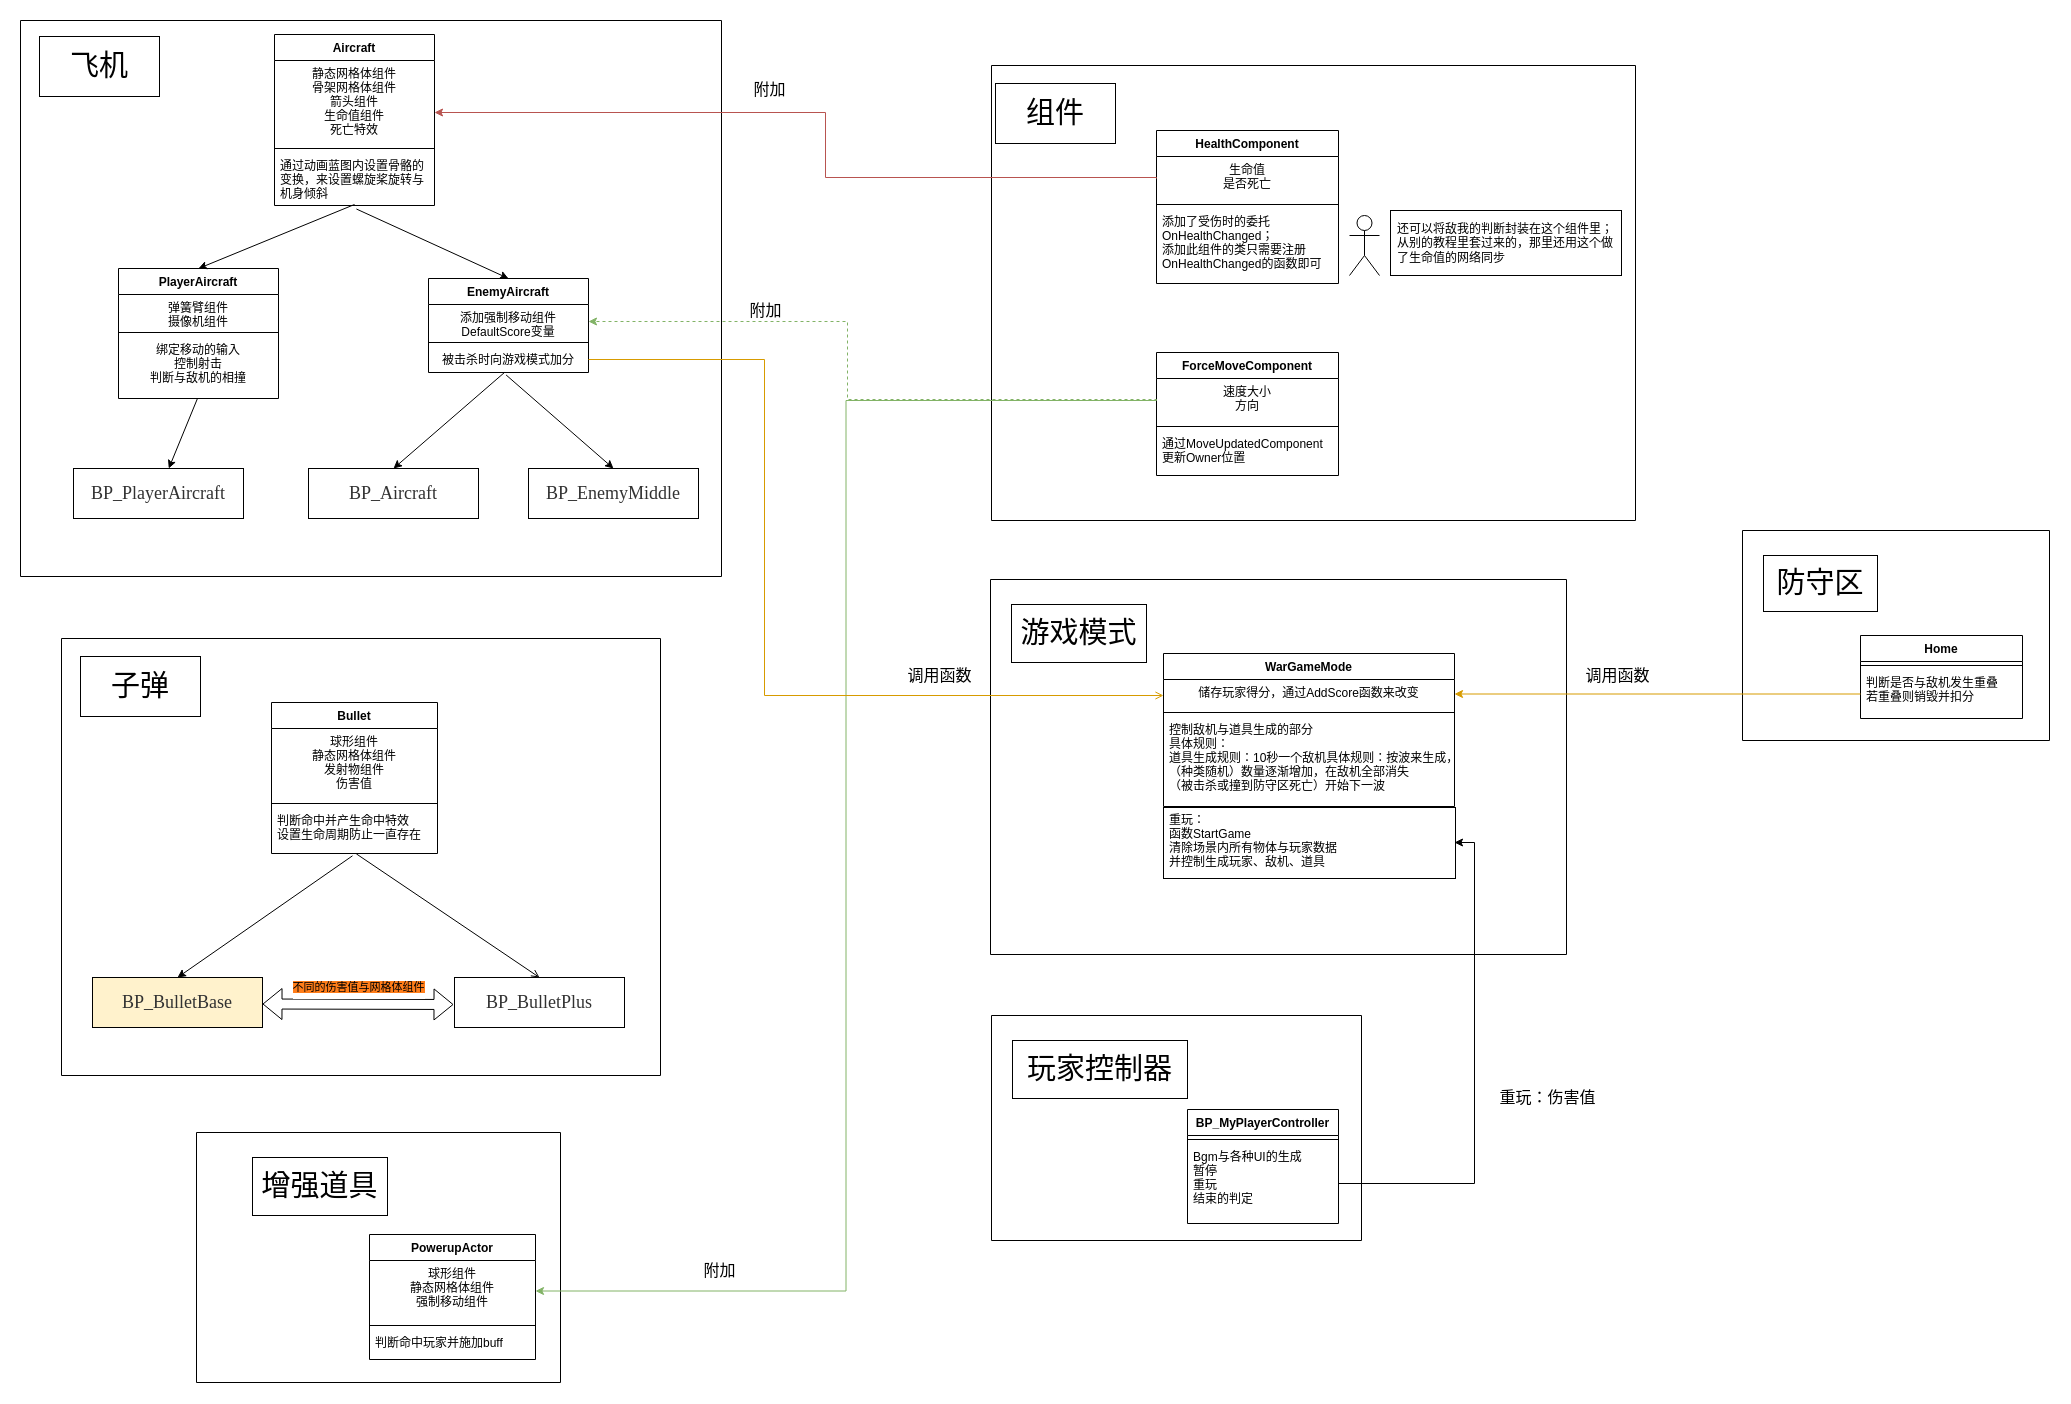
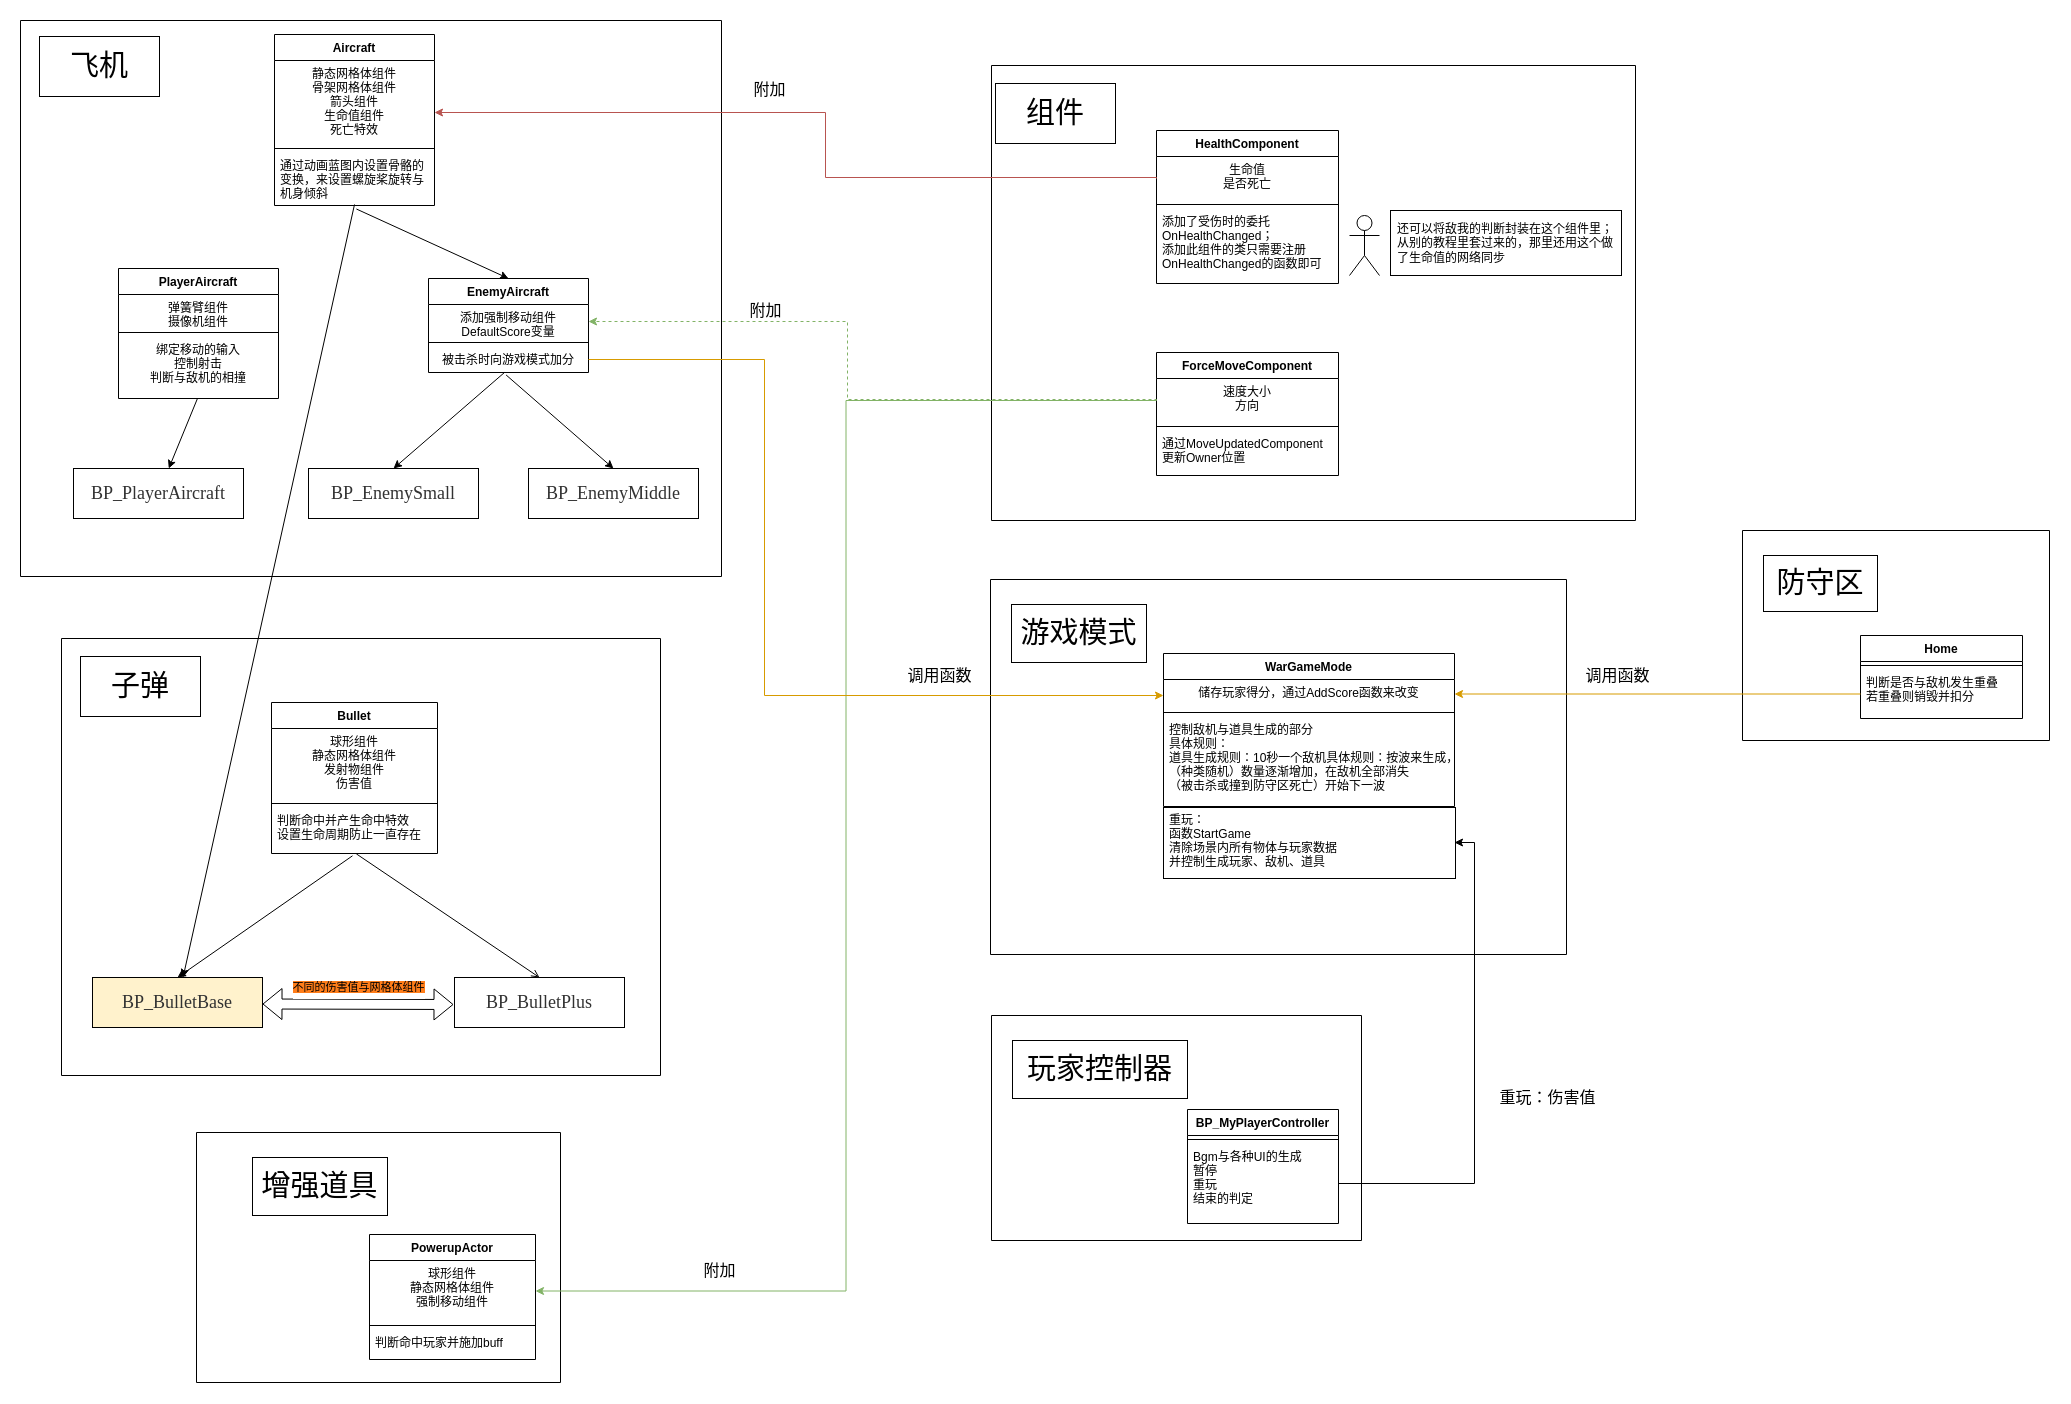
edge "通过动画蓝图内设置骨骼的 变换，来设置螺旋桨旋转与 机身倾斜" -> "PlayerAircraft": now "通过动画蓝图内设置骨骼的 变换，来设置螺旋桨旋转与 机身倾斜" -> "BP_BulletBase"
node "BP_Aircraft": label "BP_Aircraft" -> "BP_EnemySmall"
edge "被击杀时向游戏模式加分" -> "储存玩家得分，通过AddScore函数来改变": arrowhead open -> classic
